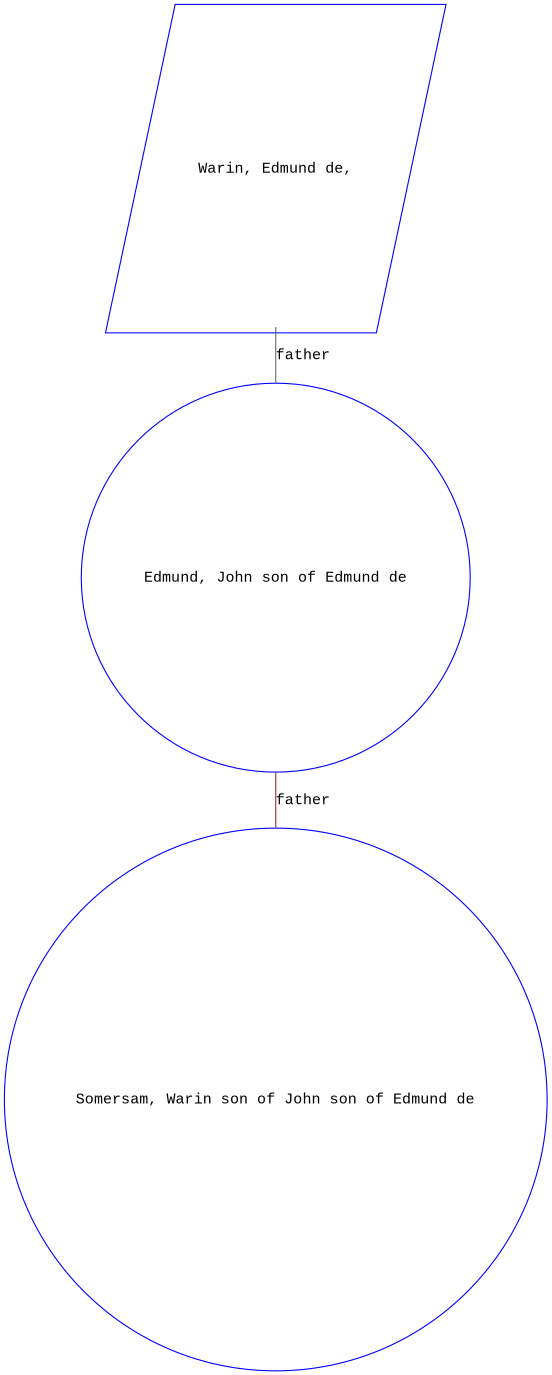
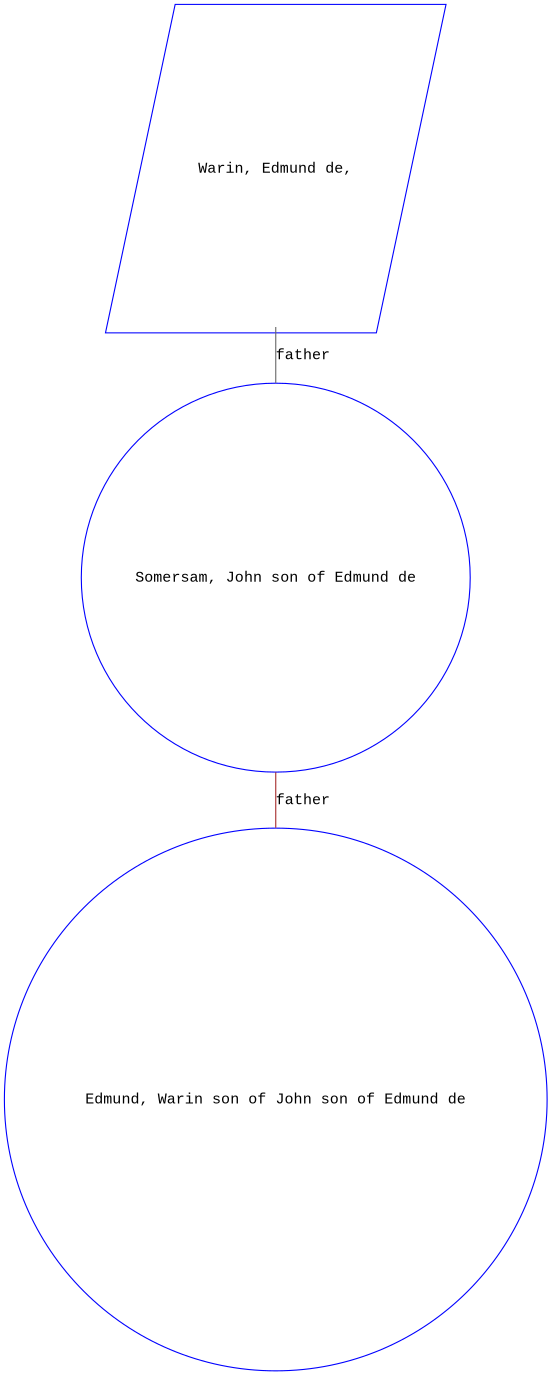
node "Edmund, John son of Edmund de": label "Edmund, John son of Edmund de" -> "Somersam, John son of Edmund de"
node "Somersam, Warin son of John son of Edmund de": label "Somersam, Warin son of John son of Edmund de" -> "Edmund, Warin son of John son of Edmund de"
